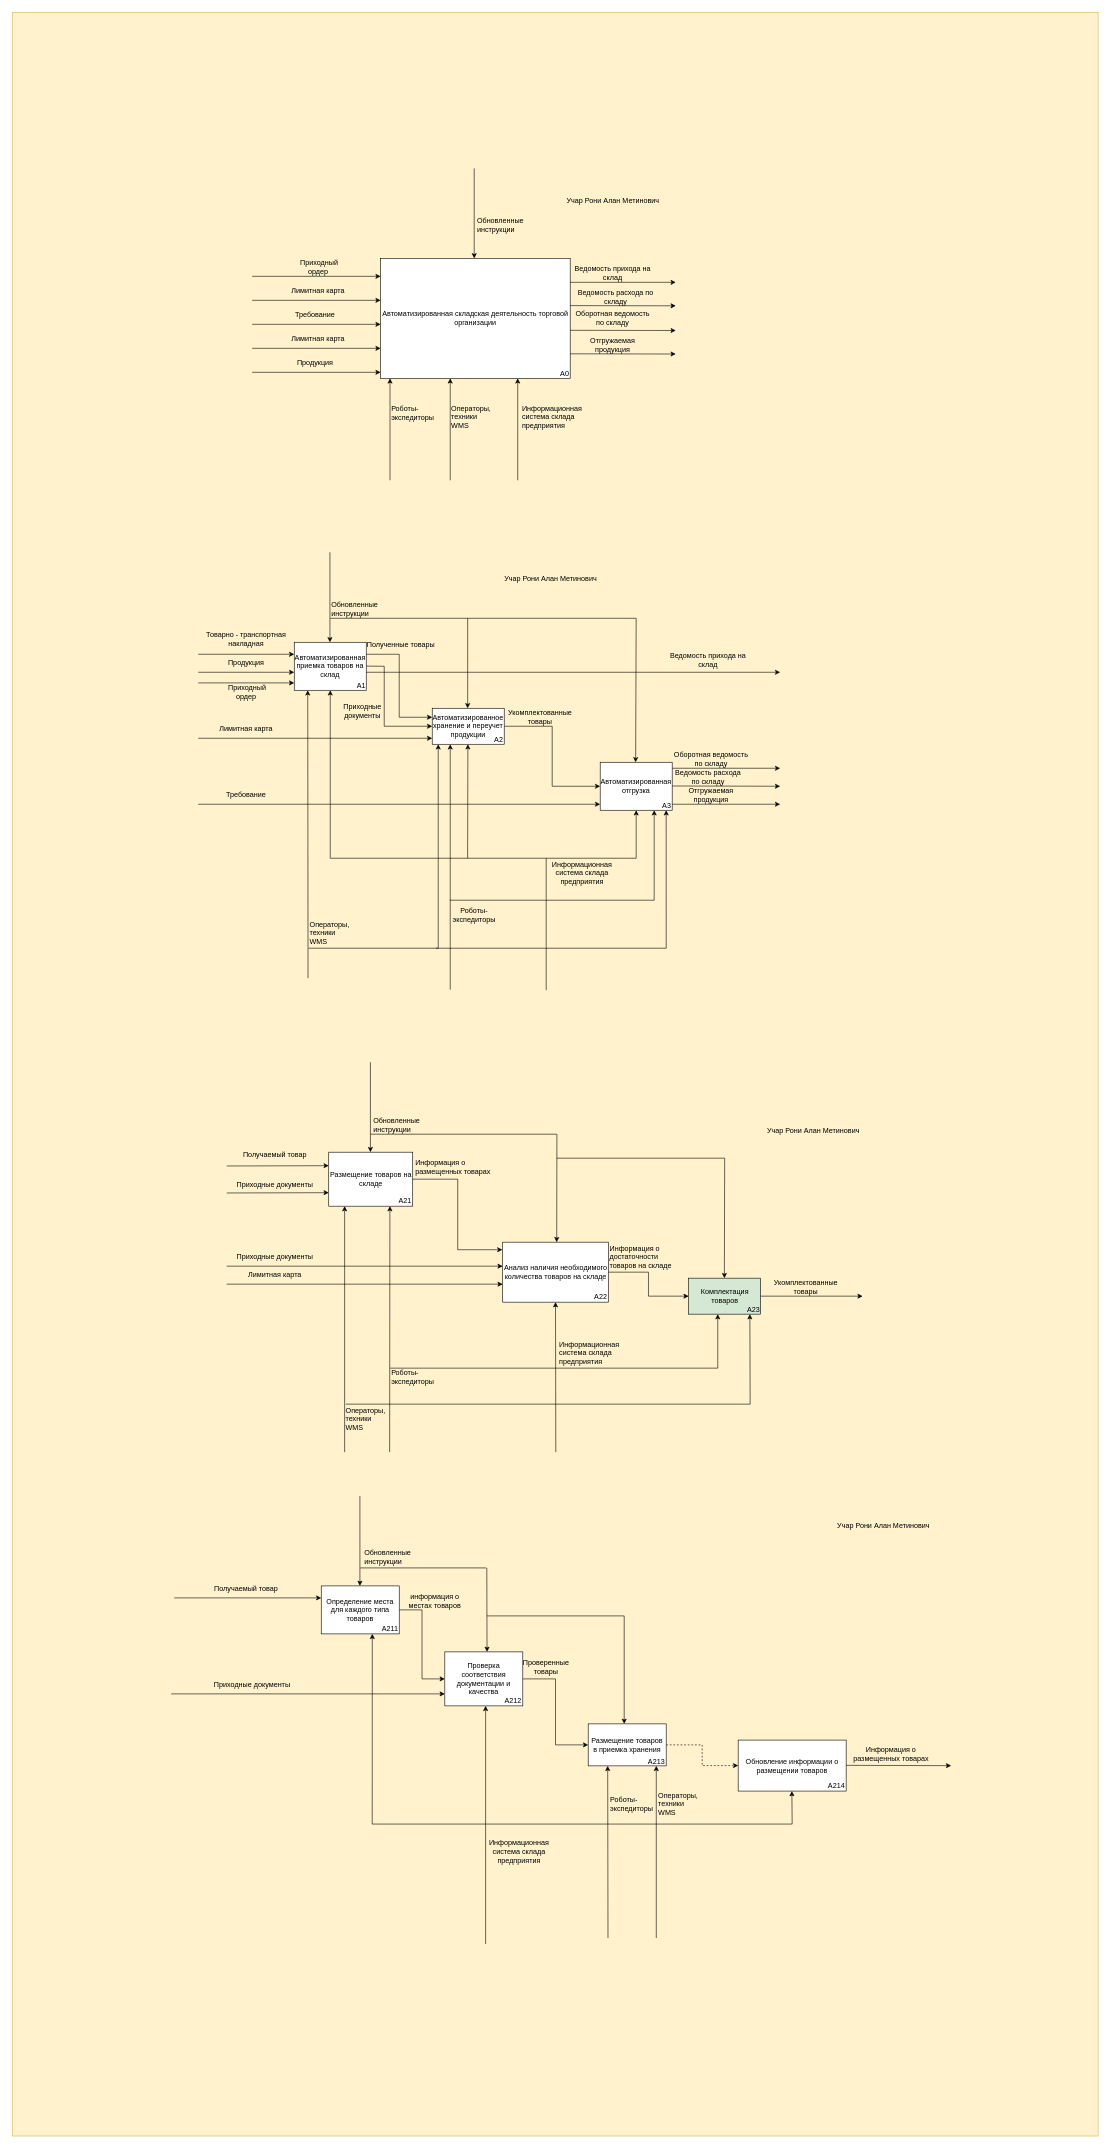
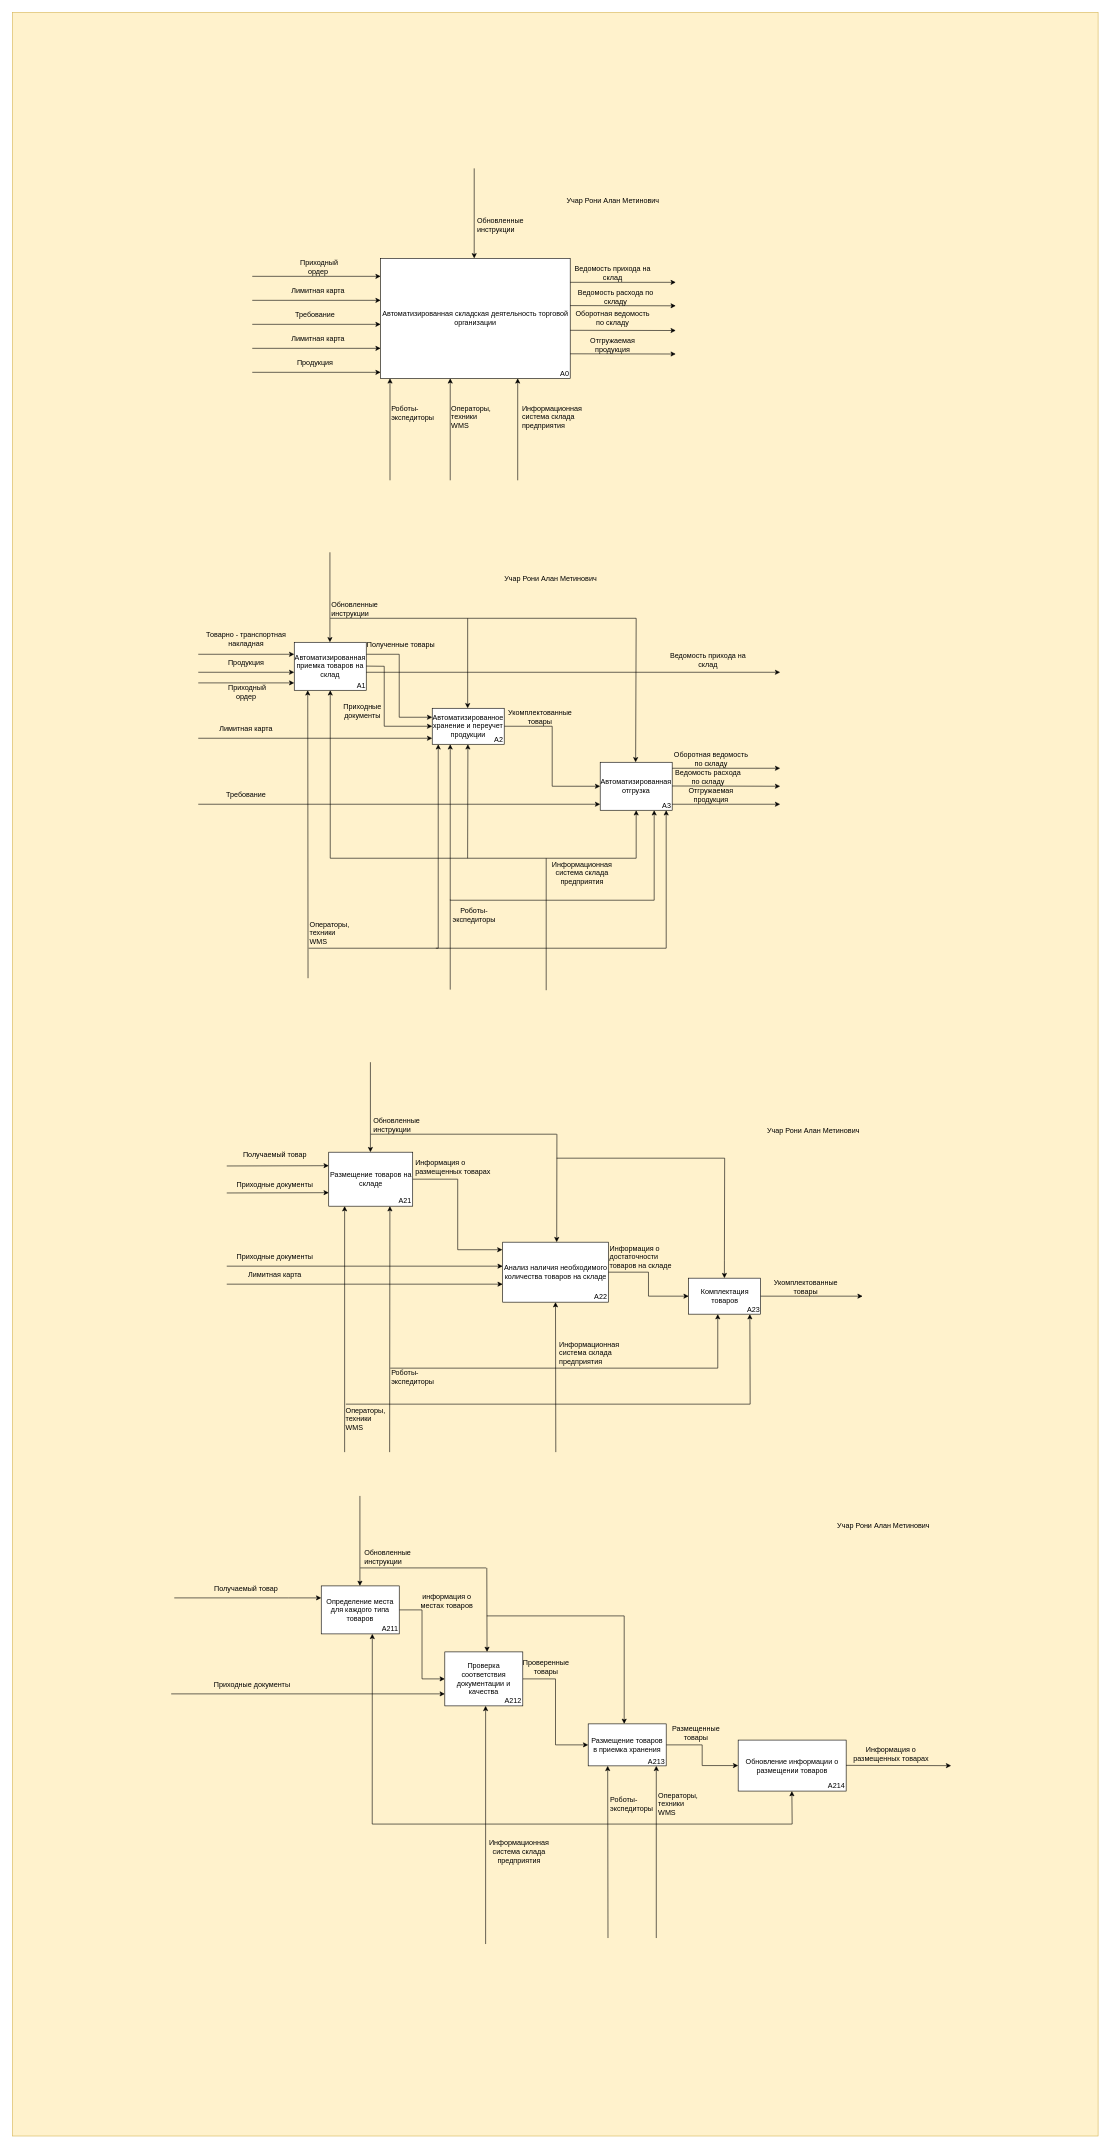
node "Комплектация товаров": fillcolor #d5e8d4 -> #ffffff
node "информация о местах товаров": moved (435, 1601) -> (447, 1601)
node "Размещенные товары": added
edge "Размещение товаров в приемка хранения" -> "Обновление информации о размещении товаров": style dashed -> solid
